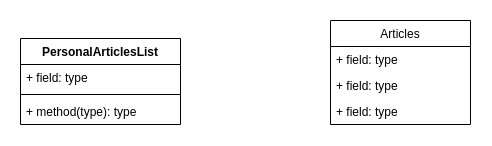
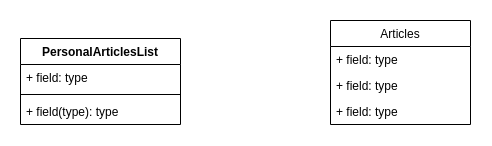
node "+ method(type): type": label "+ method(type): type" -> "+ field(type): type"
